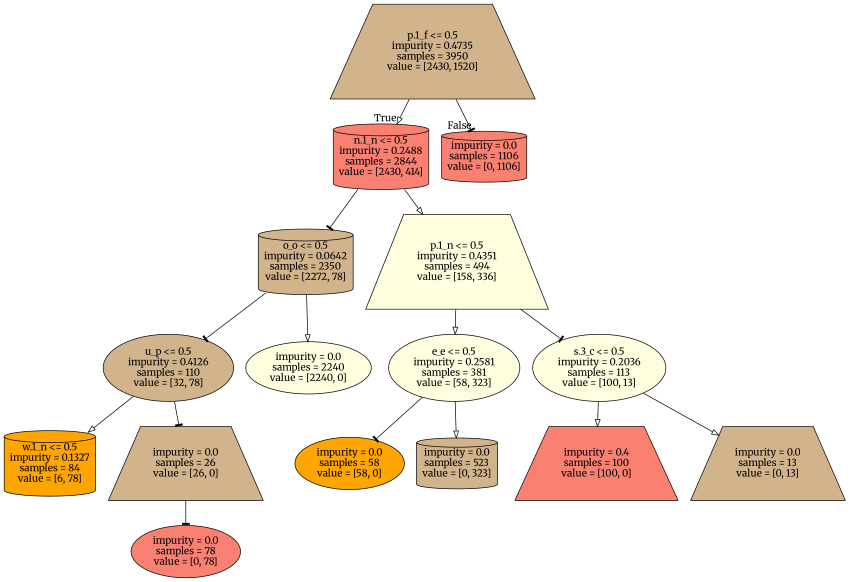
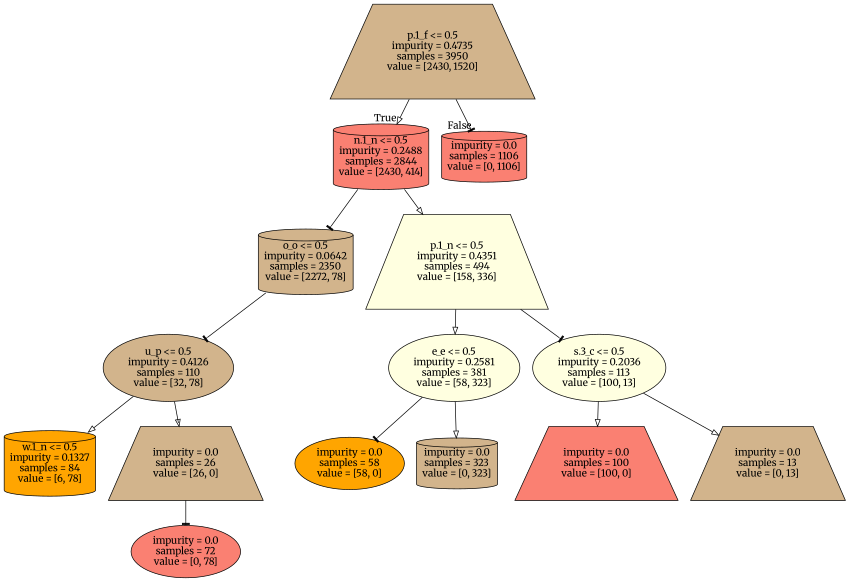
node "impurity = 0.0 samples = 2240 value = [2240, 0]": removed
edge "u_p <= 0.5 impurity = 0.4126 samples = 110 value = [32, 78]" -> "impurity = 0.0 samples = 26 value = [26, 0]": arrowhead tee -> onormal
node "impurity = 0.0 samples = 523 value = [0, 323]": label "impurity = 0.0 samples = 523 value = [0, 323]" -> "impurity = 0.0 samples = 323 value = [0, 323]"
node "impurity = 0.4 samples = 100 value = [100, 0]": label "impurity = 0.4 samples = 100 value = [100, 0]" -> "impurity = 0.0 samples = 100 value = [100, 0]"
node "impurity = 0.0 samples = 78 value = [0, 78]": label "impurity = 0.0 samples = 78 value = [0, 78]" -> "impurity = 0.0 samples = 72 value = [0, 78]"
